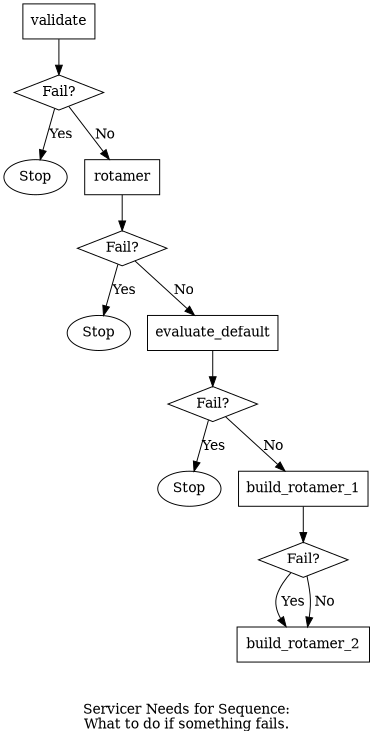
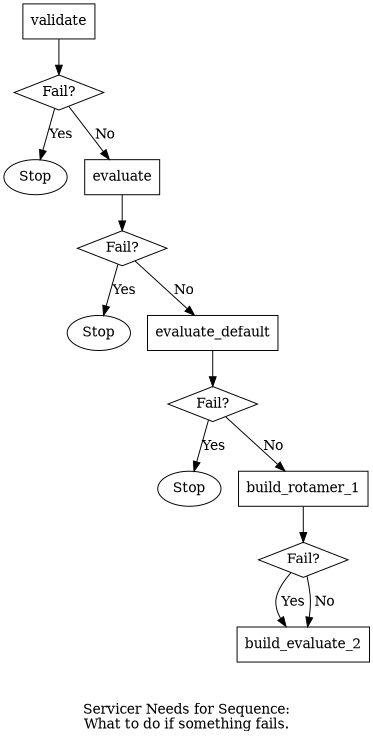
node "rotamer": label "rotamer" -> "evaluate"
node "build_rotamer_2": label "build_rotamer_2" -> "build_evaluate_2"
